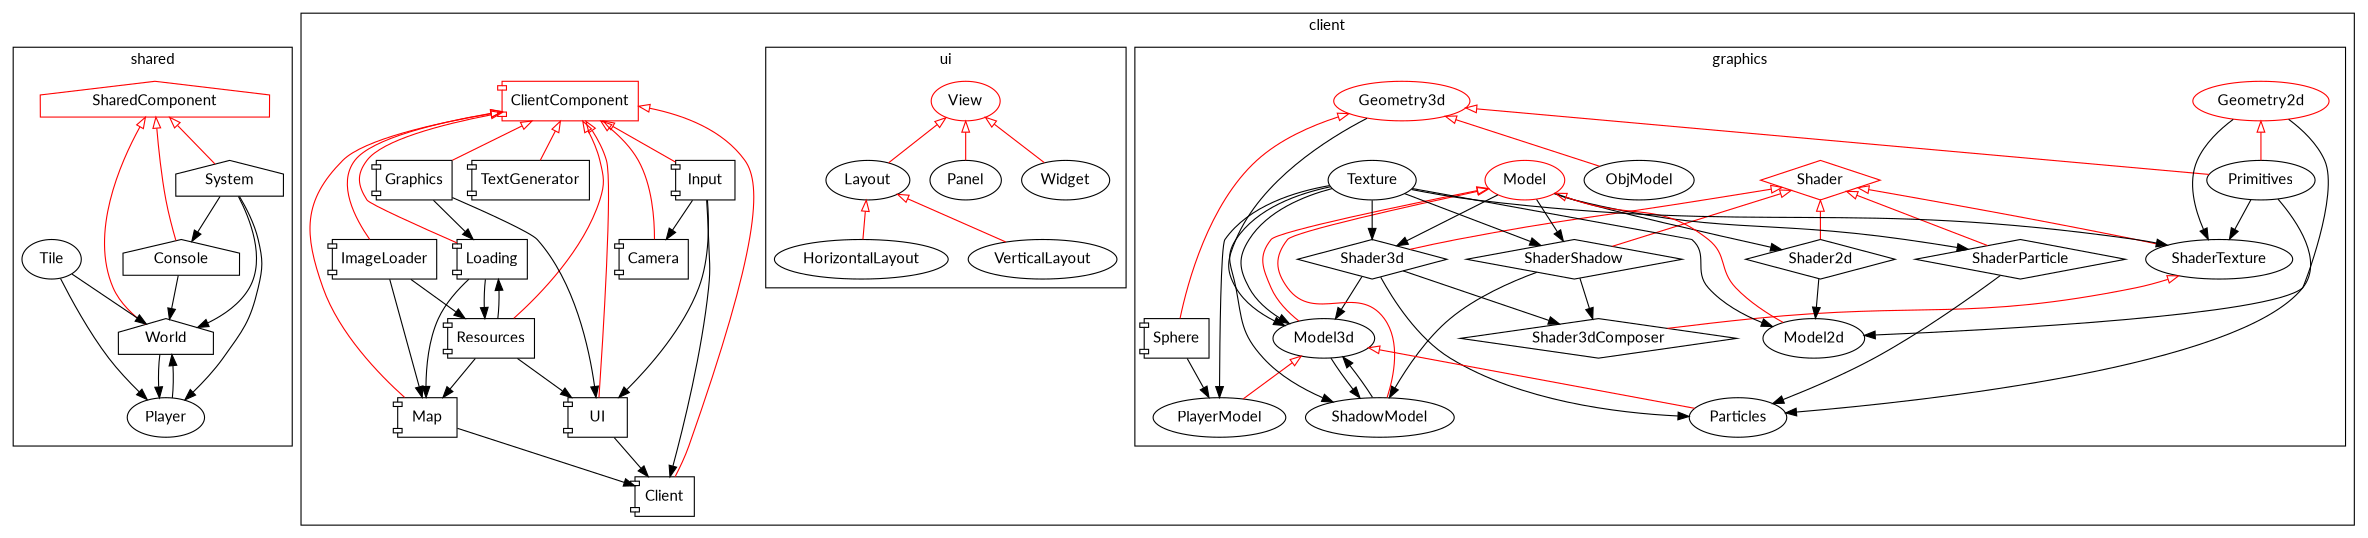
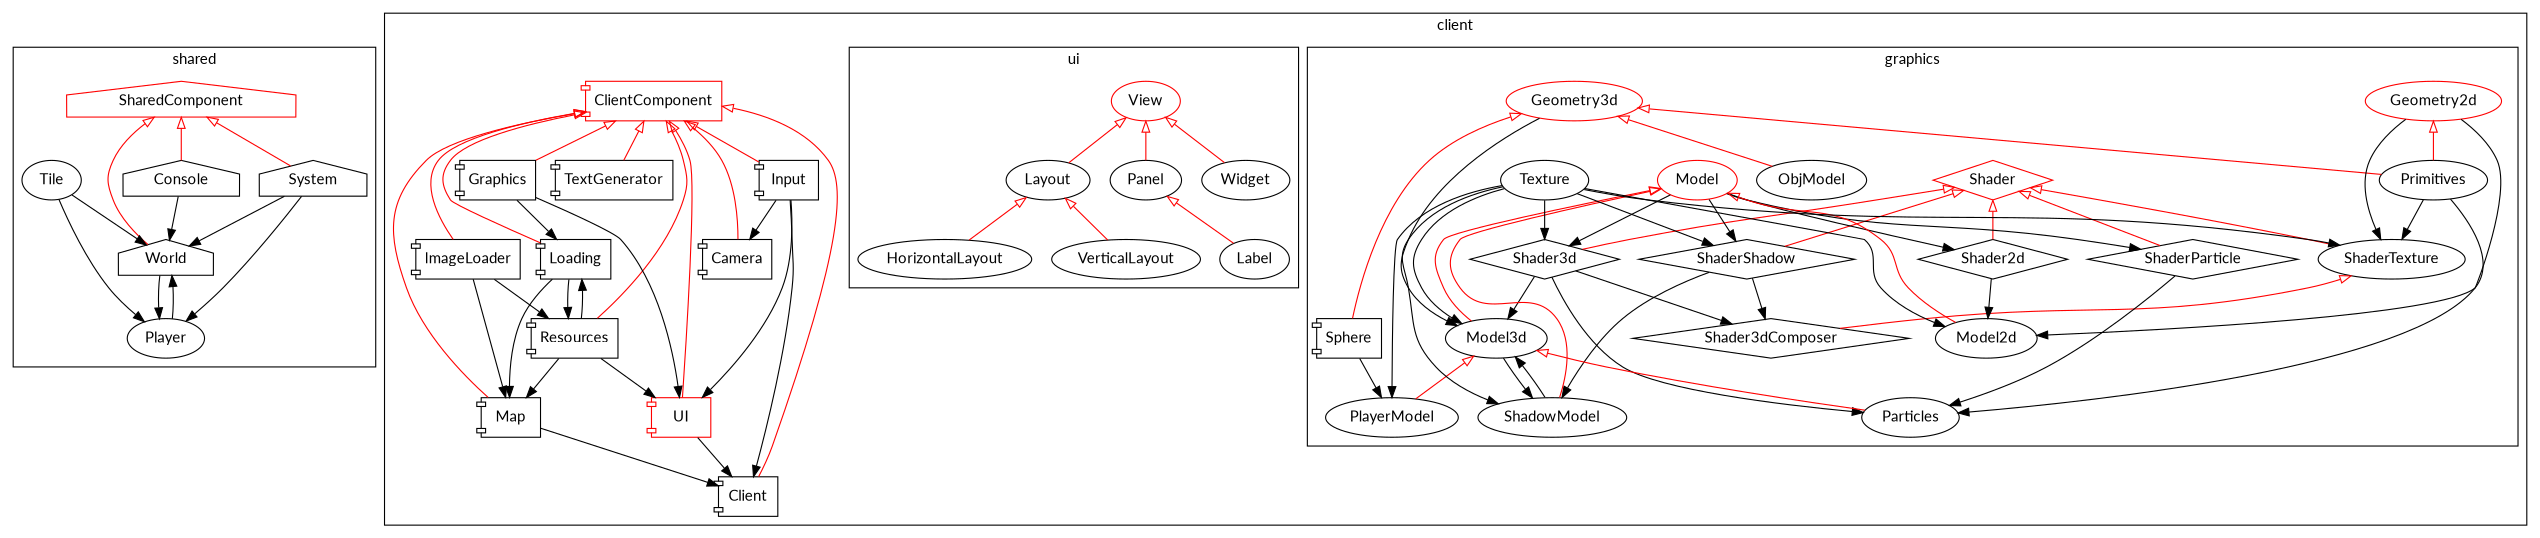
edge "System" -> "Console": removed
node "Label": added
node "UI": color black -> red
